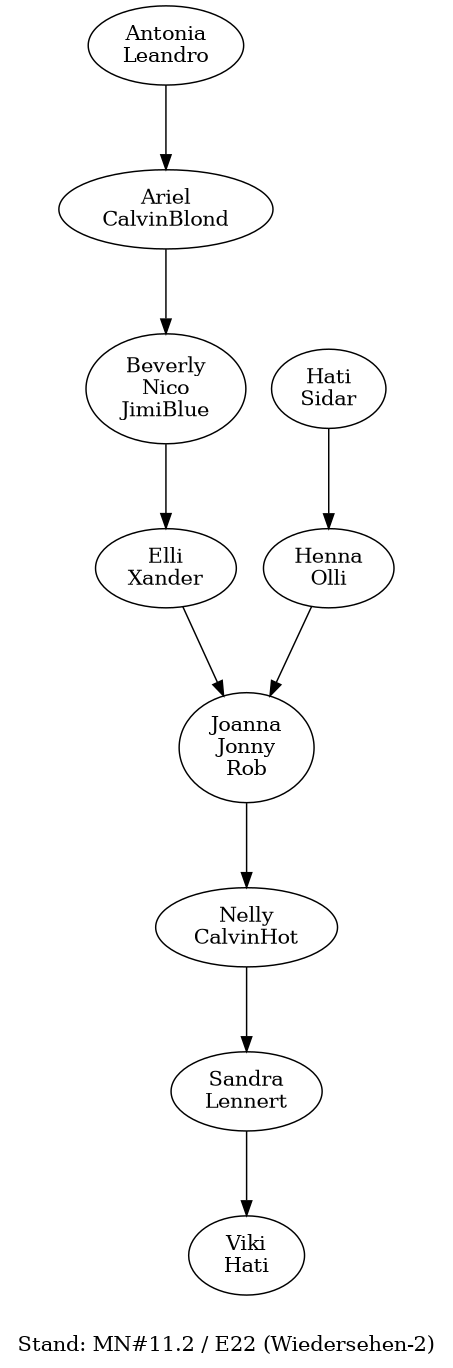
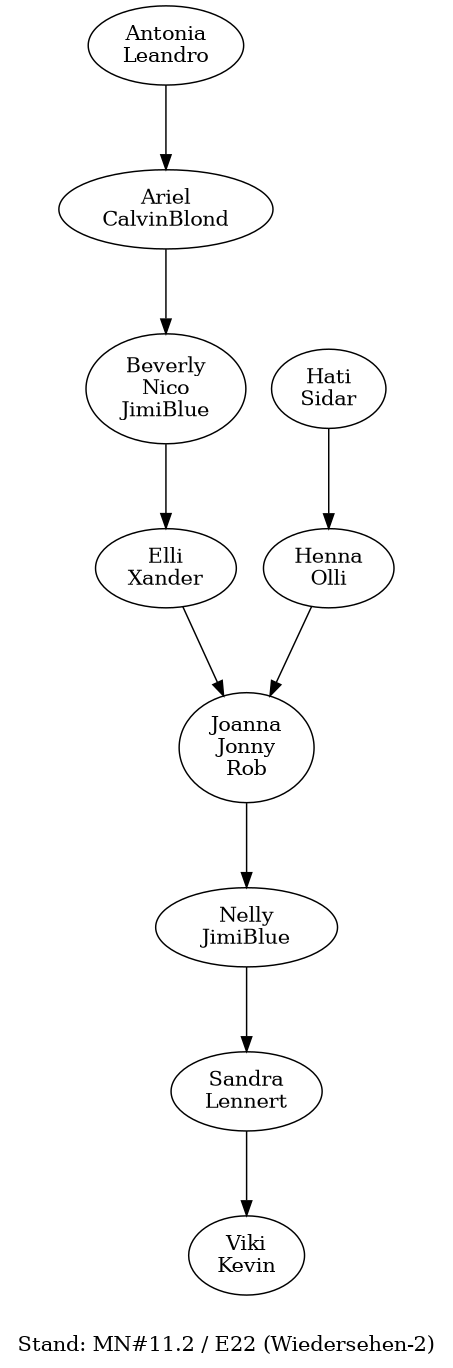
node "Nelly CalvinHot": label "Nelly CalvinHot" -> "Nelly JimiBlue"
node "Viki Hati": label "Viki Hati" -> "Viki Kevin"
